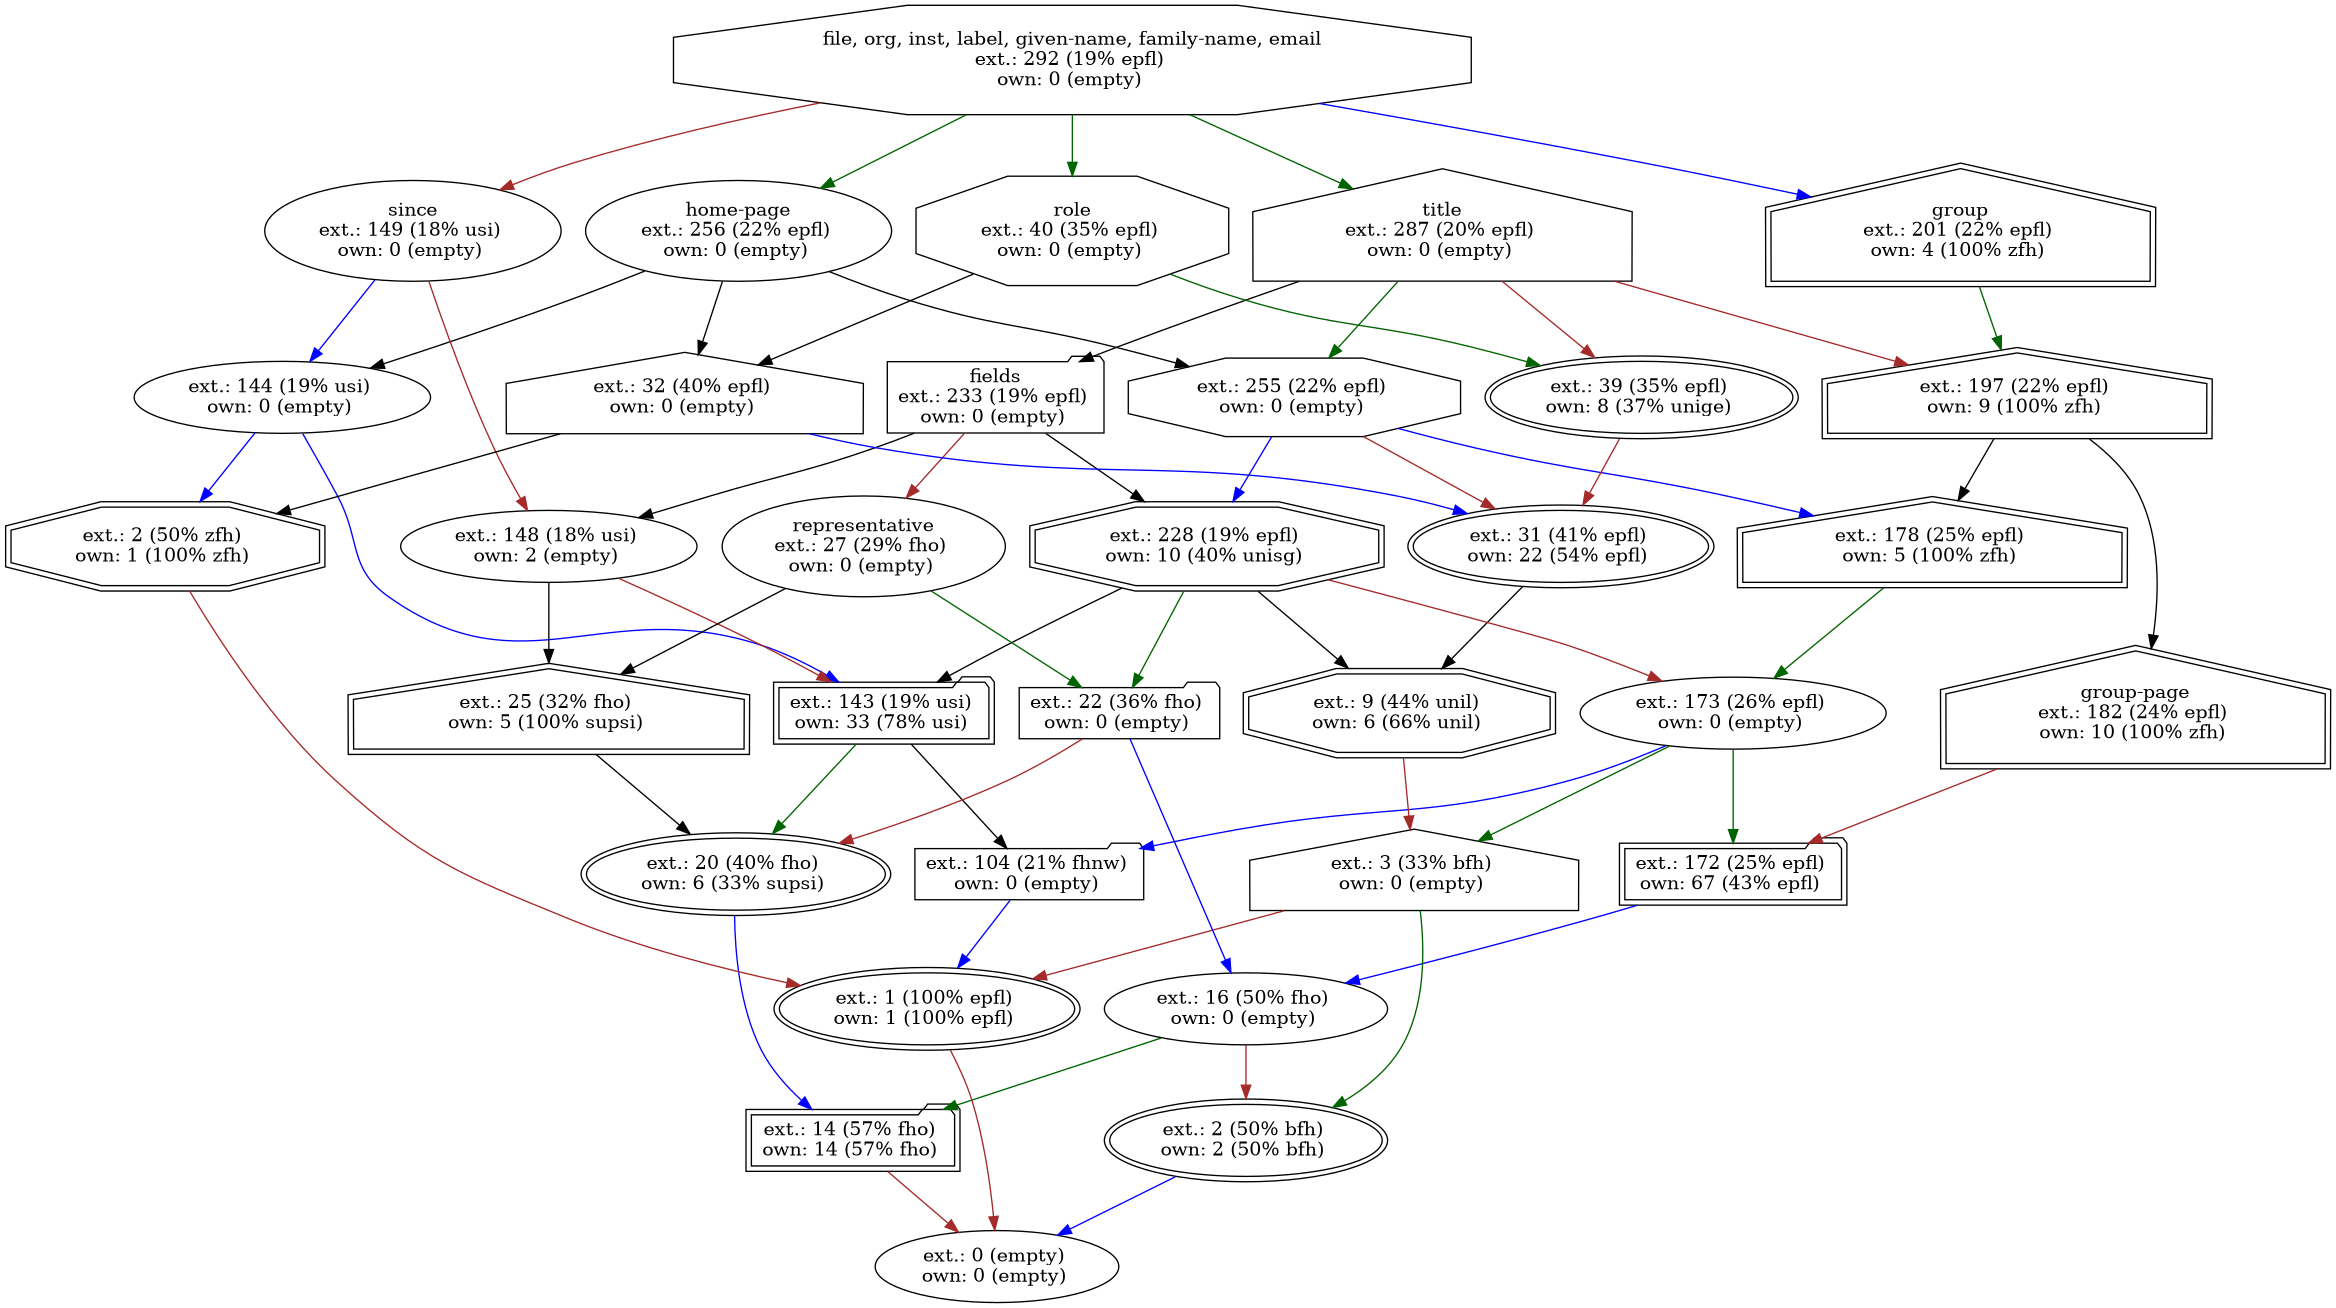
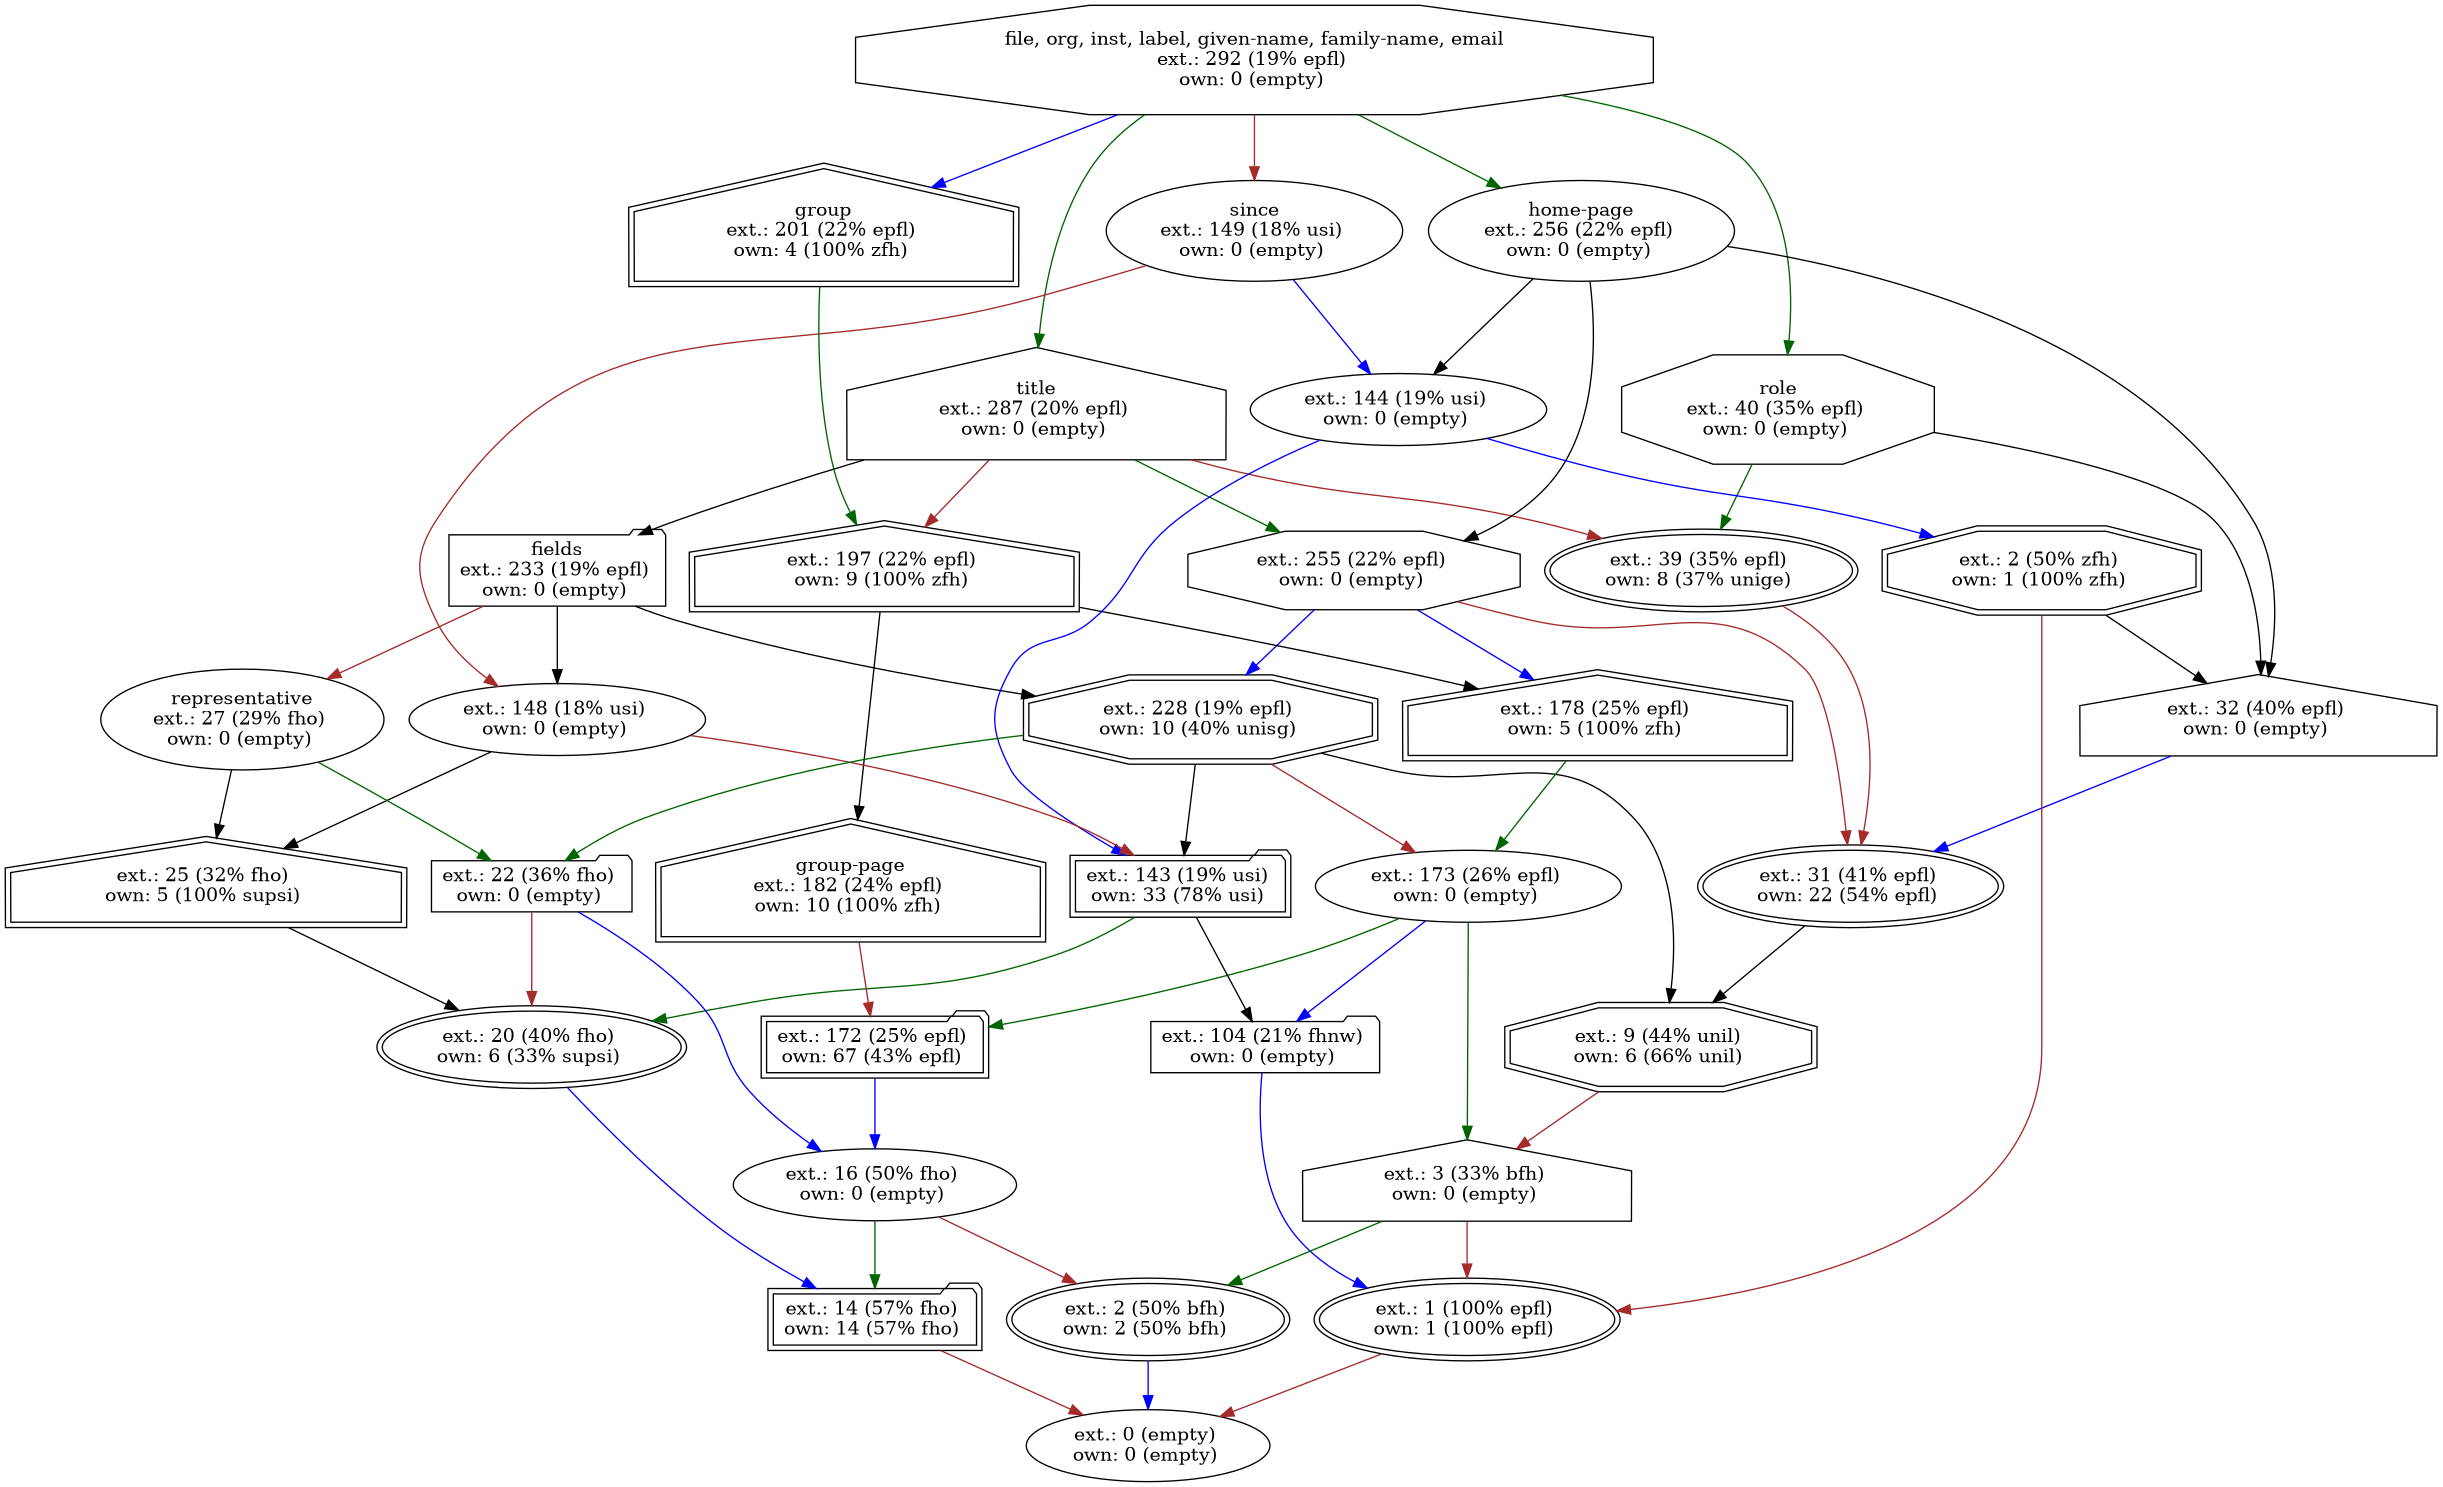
edge "ext.: 32 (40% epfl) own: 0 (empty)" -> "ext.: 2 (50% zfh) own: 1 (100% zfh)": reversed
node "ext.: 148 (18% usi) own: 2 (empty)": label "ext.: 148 (18% usi) own: 2 (empty)" -> "ext.: 148 (18% usi) own: 0 (empty)"
